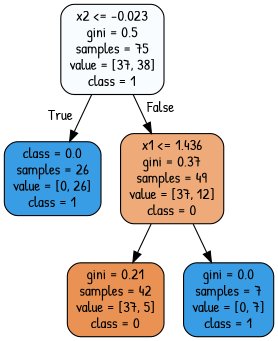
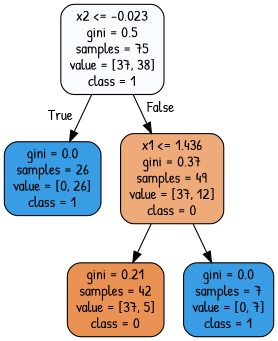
node "class = 0.0 samples = 26 value = [0, 26] class = 1": label "class = 0.0 samples = 26 value = [0, 26] class = 1" -> "gini = 0.0 samples = 26 value = [0, 26] class = 1"
